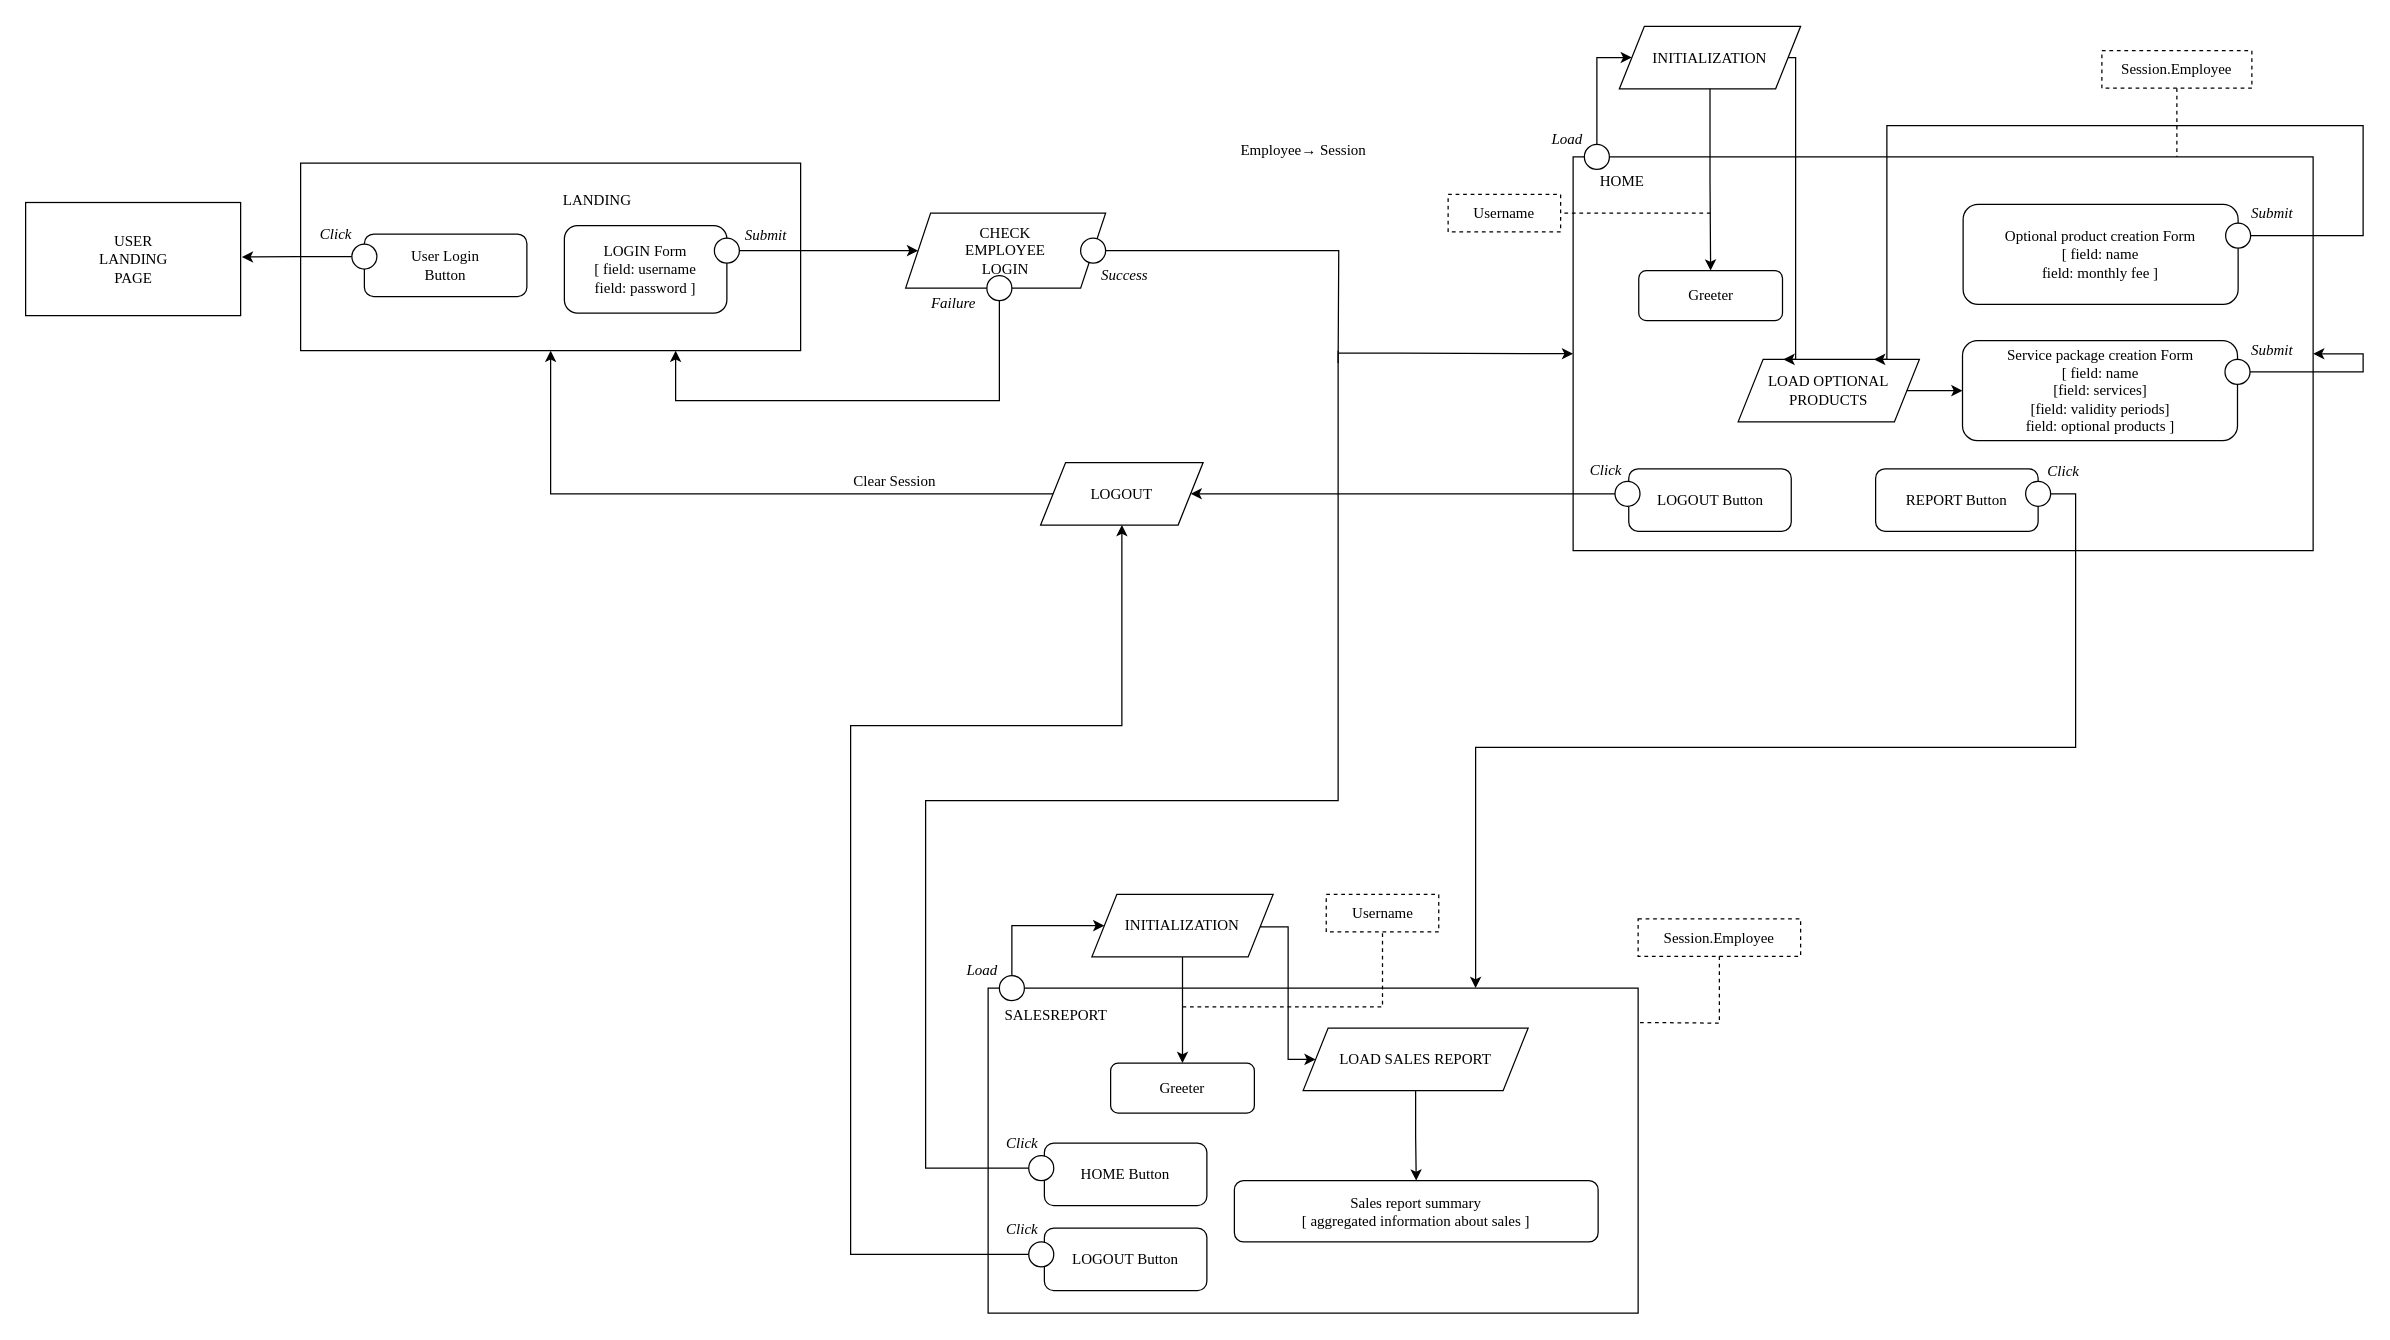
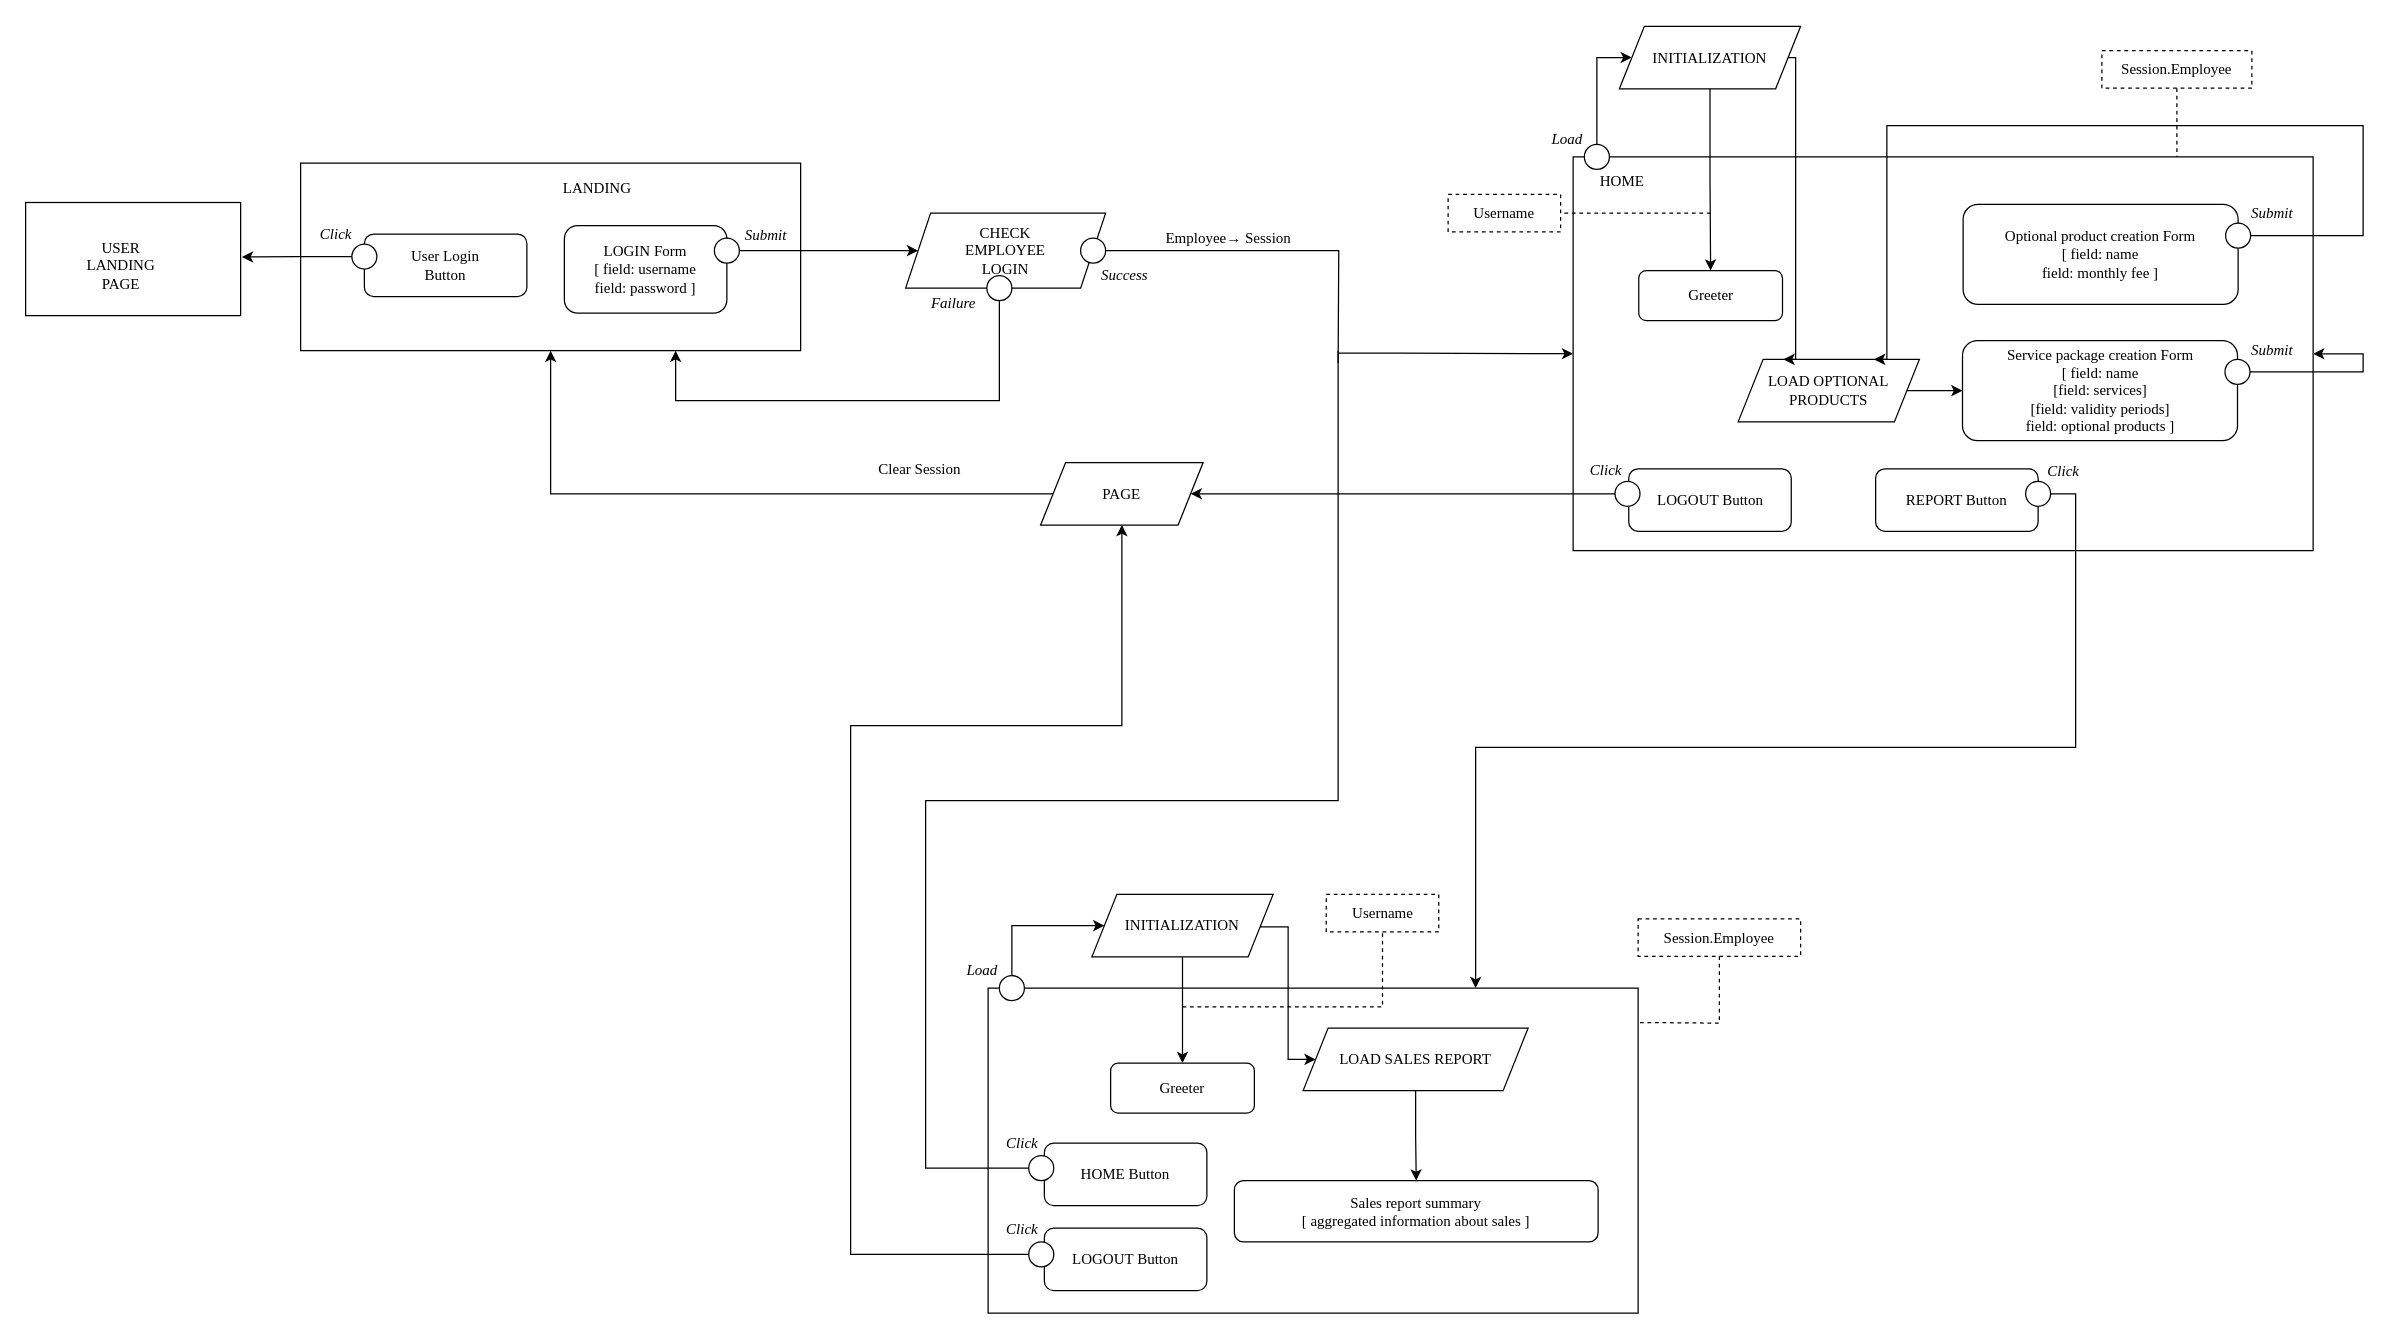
node "Employee→ Session": moved (1303, 151) -> (1228, 238)
node "LANDING": moved (597, 201) -> (597, 188)
node "USER LANDING PAGE": moved (133, 259) -> (121, 266)
node "Clear Session": moved (894, 481) -> (919, 469)
node "LOGOUT": label "LOGOUT" -> "PAGE"
node "SALESREPORT": removed
